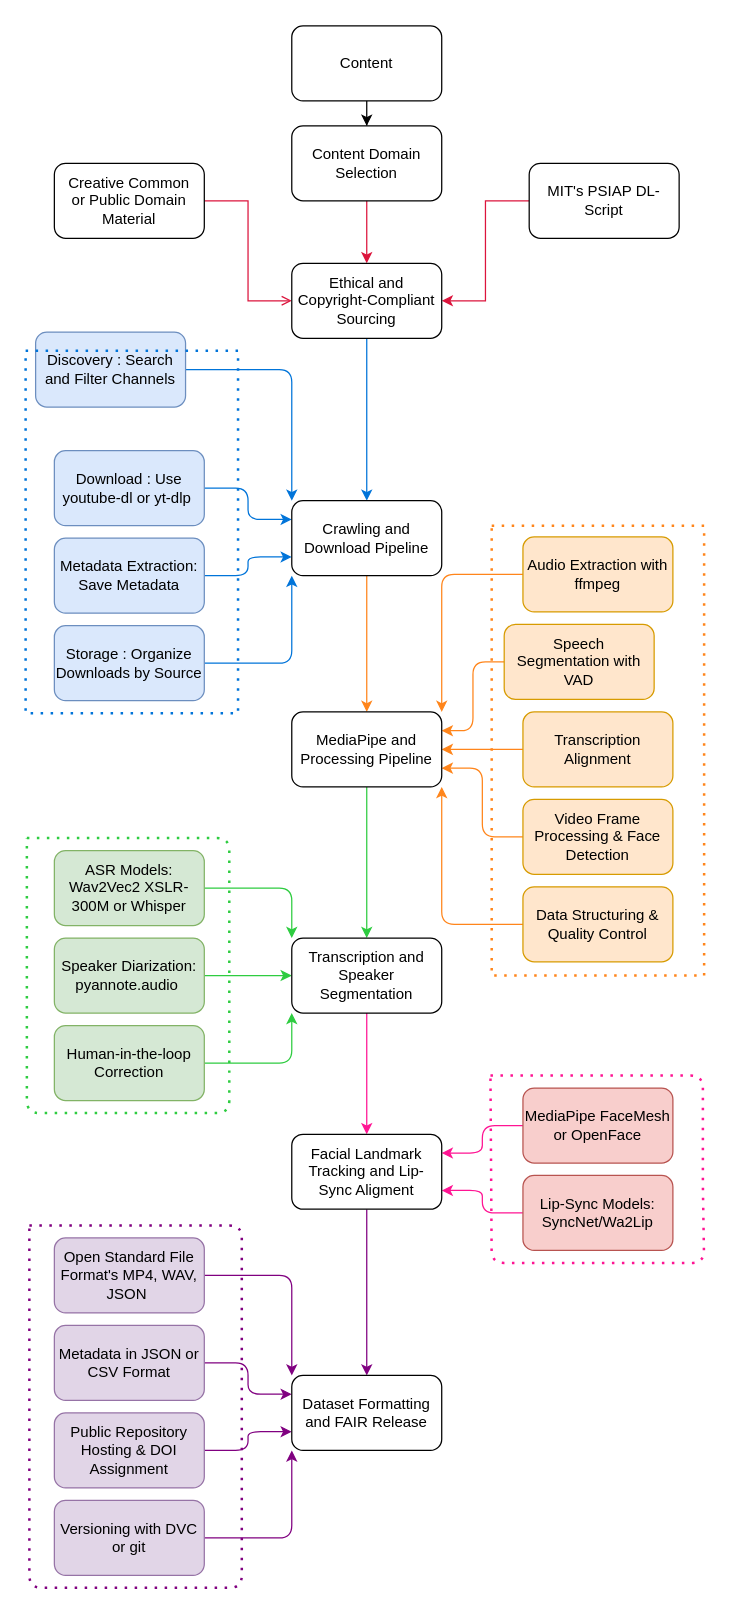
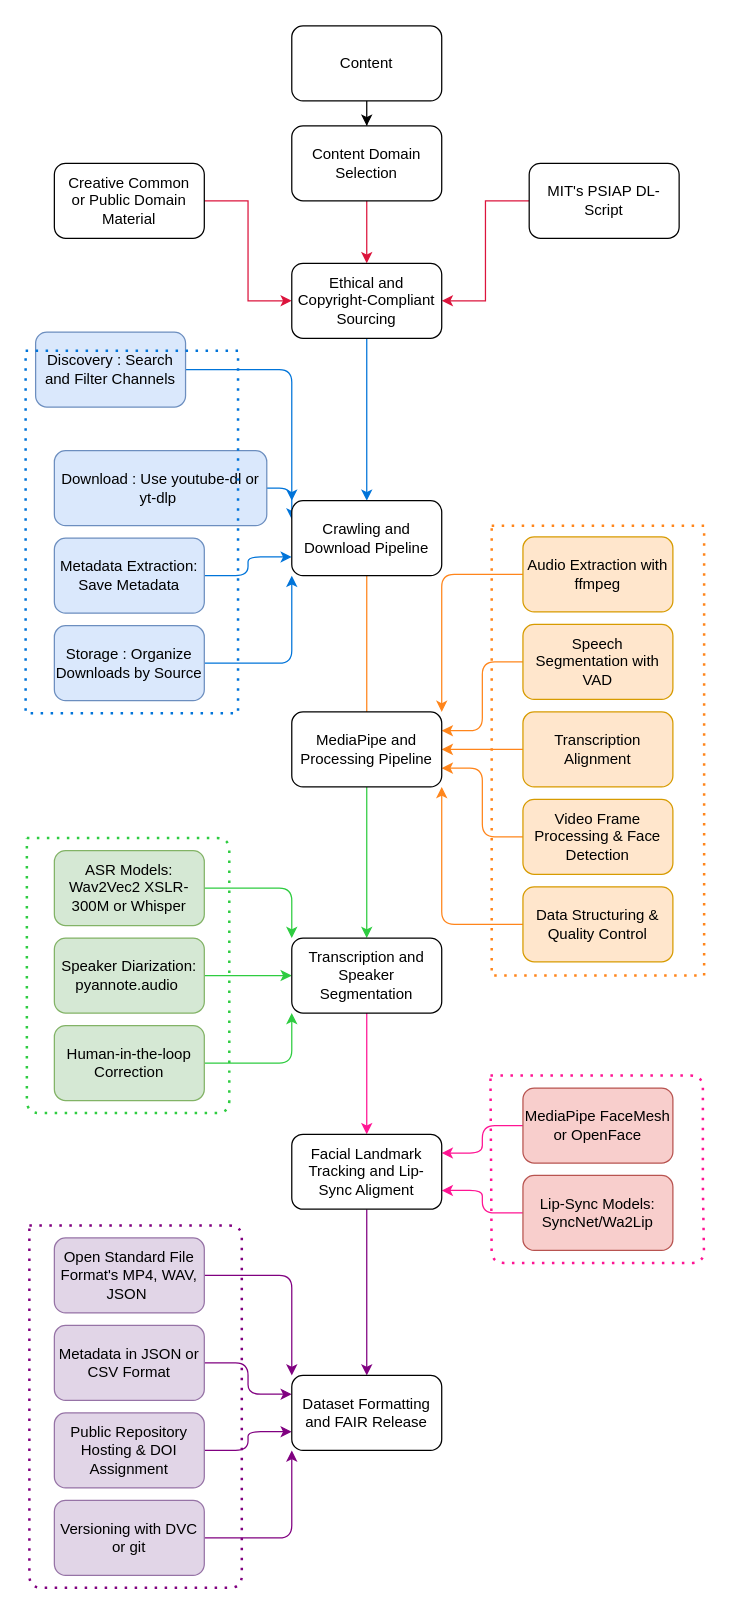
edge "Creative Common or Public Domain Material" -> "Ethical and Copyright-Compliant Sourcing": arrowhead open -> classic
node "Download : Use youtube-dl or yt-dlp": size 150x75 -> 213x75
node "Speech Segmentation with VAD": moved (579, 662) -> (598, 662)
edge "Crawling and Download Pipeline" -> "MediaPipe and Processing Pipeline": arrowhead classic -> none
